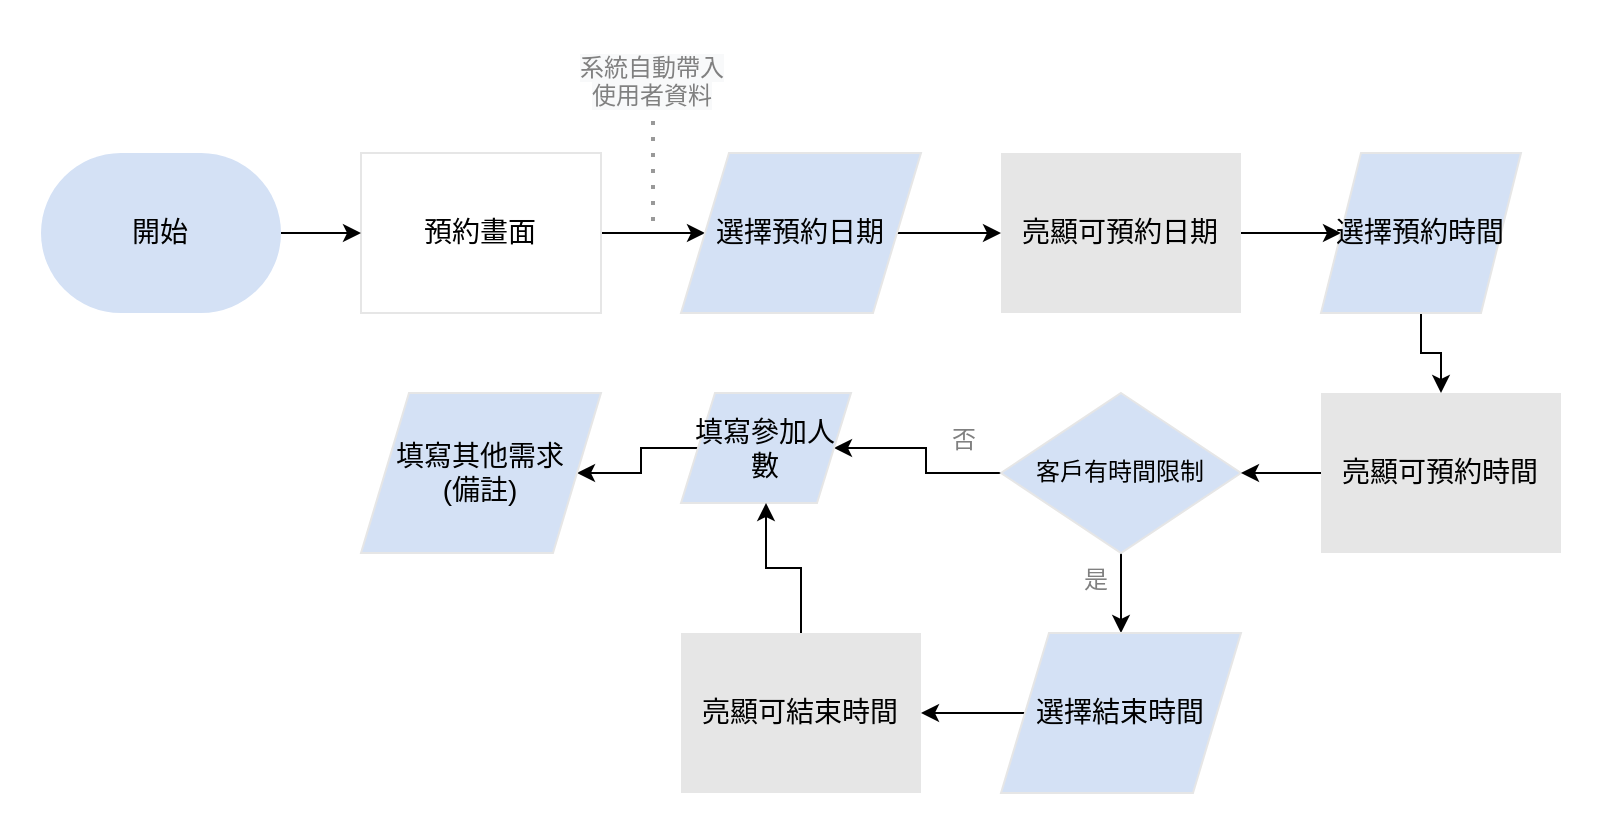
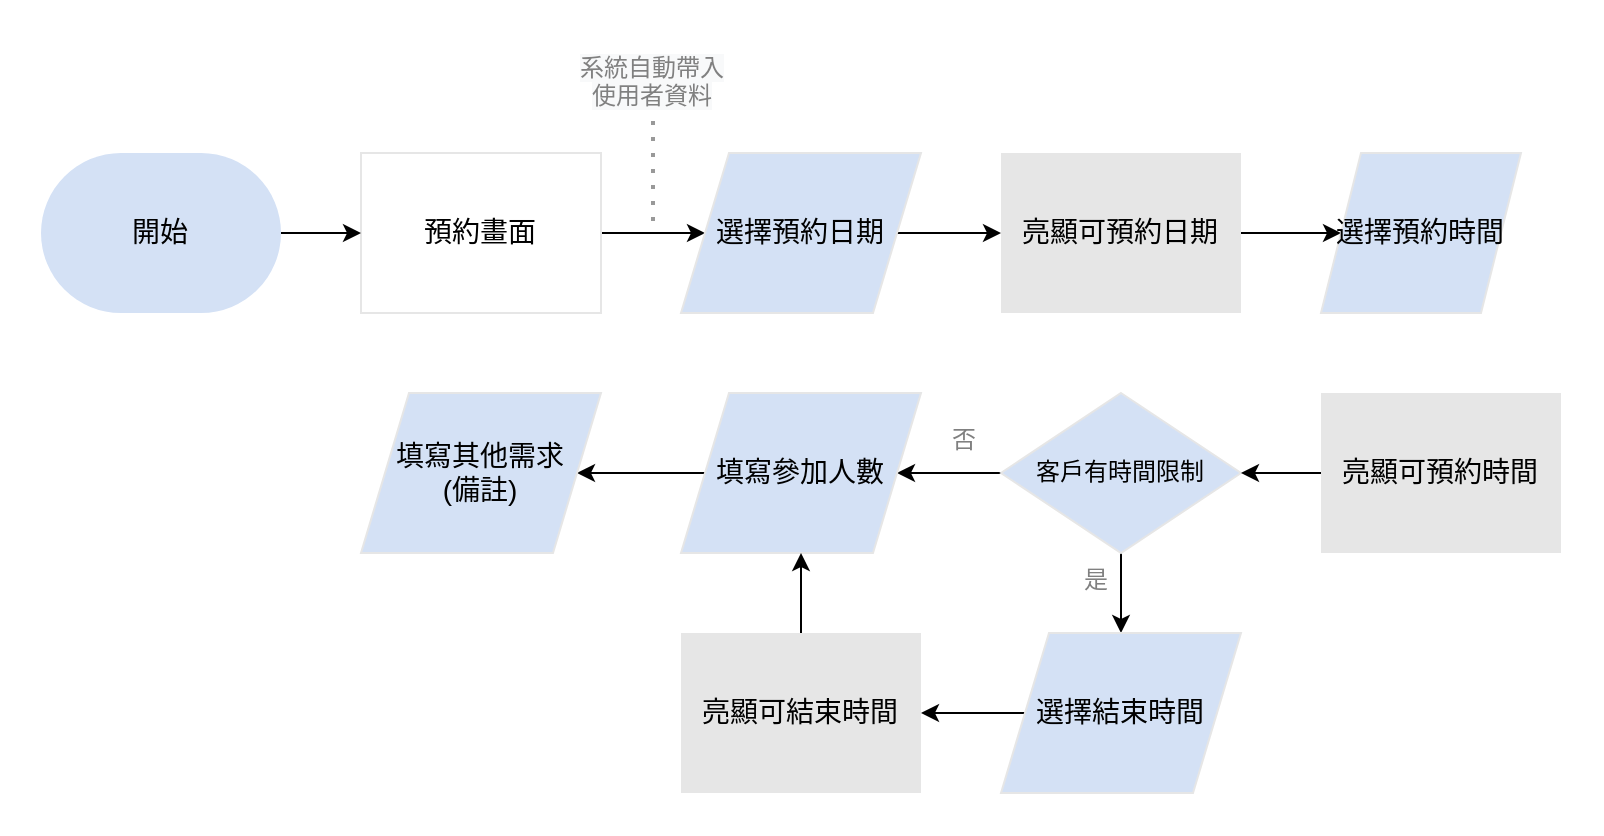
edge "選擇預約時間" -> "亮顯可預約時間": removed
node "填寫參加人數": size 170x110 -> 240x160
